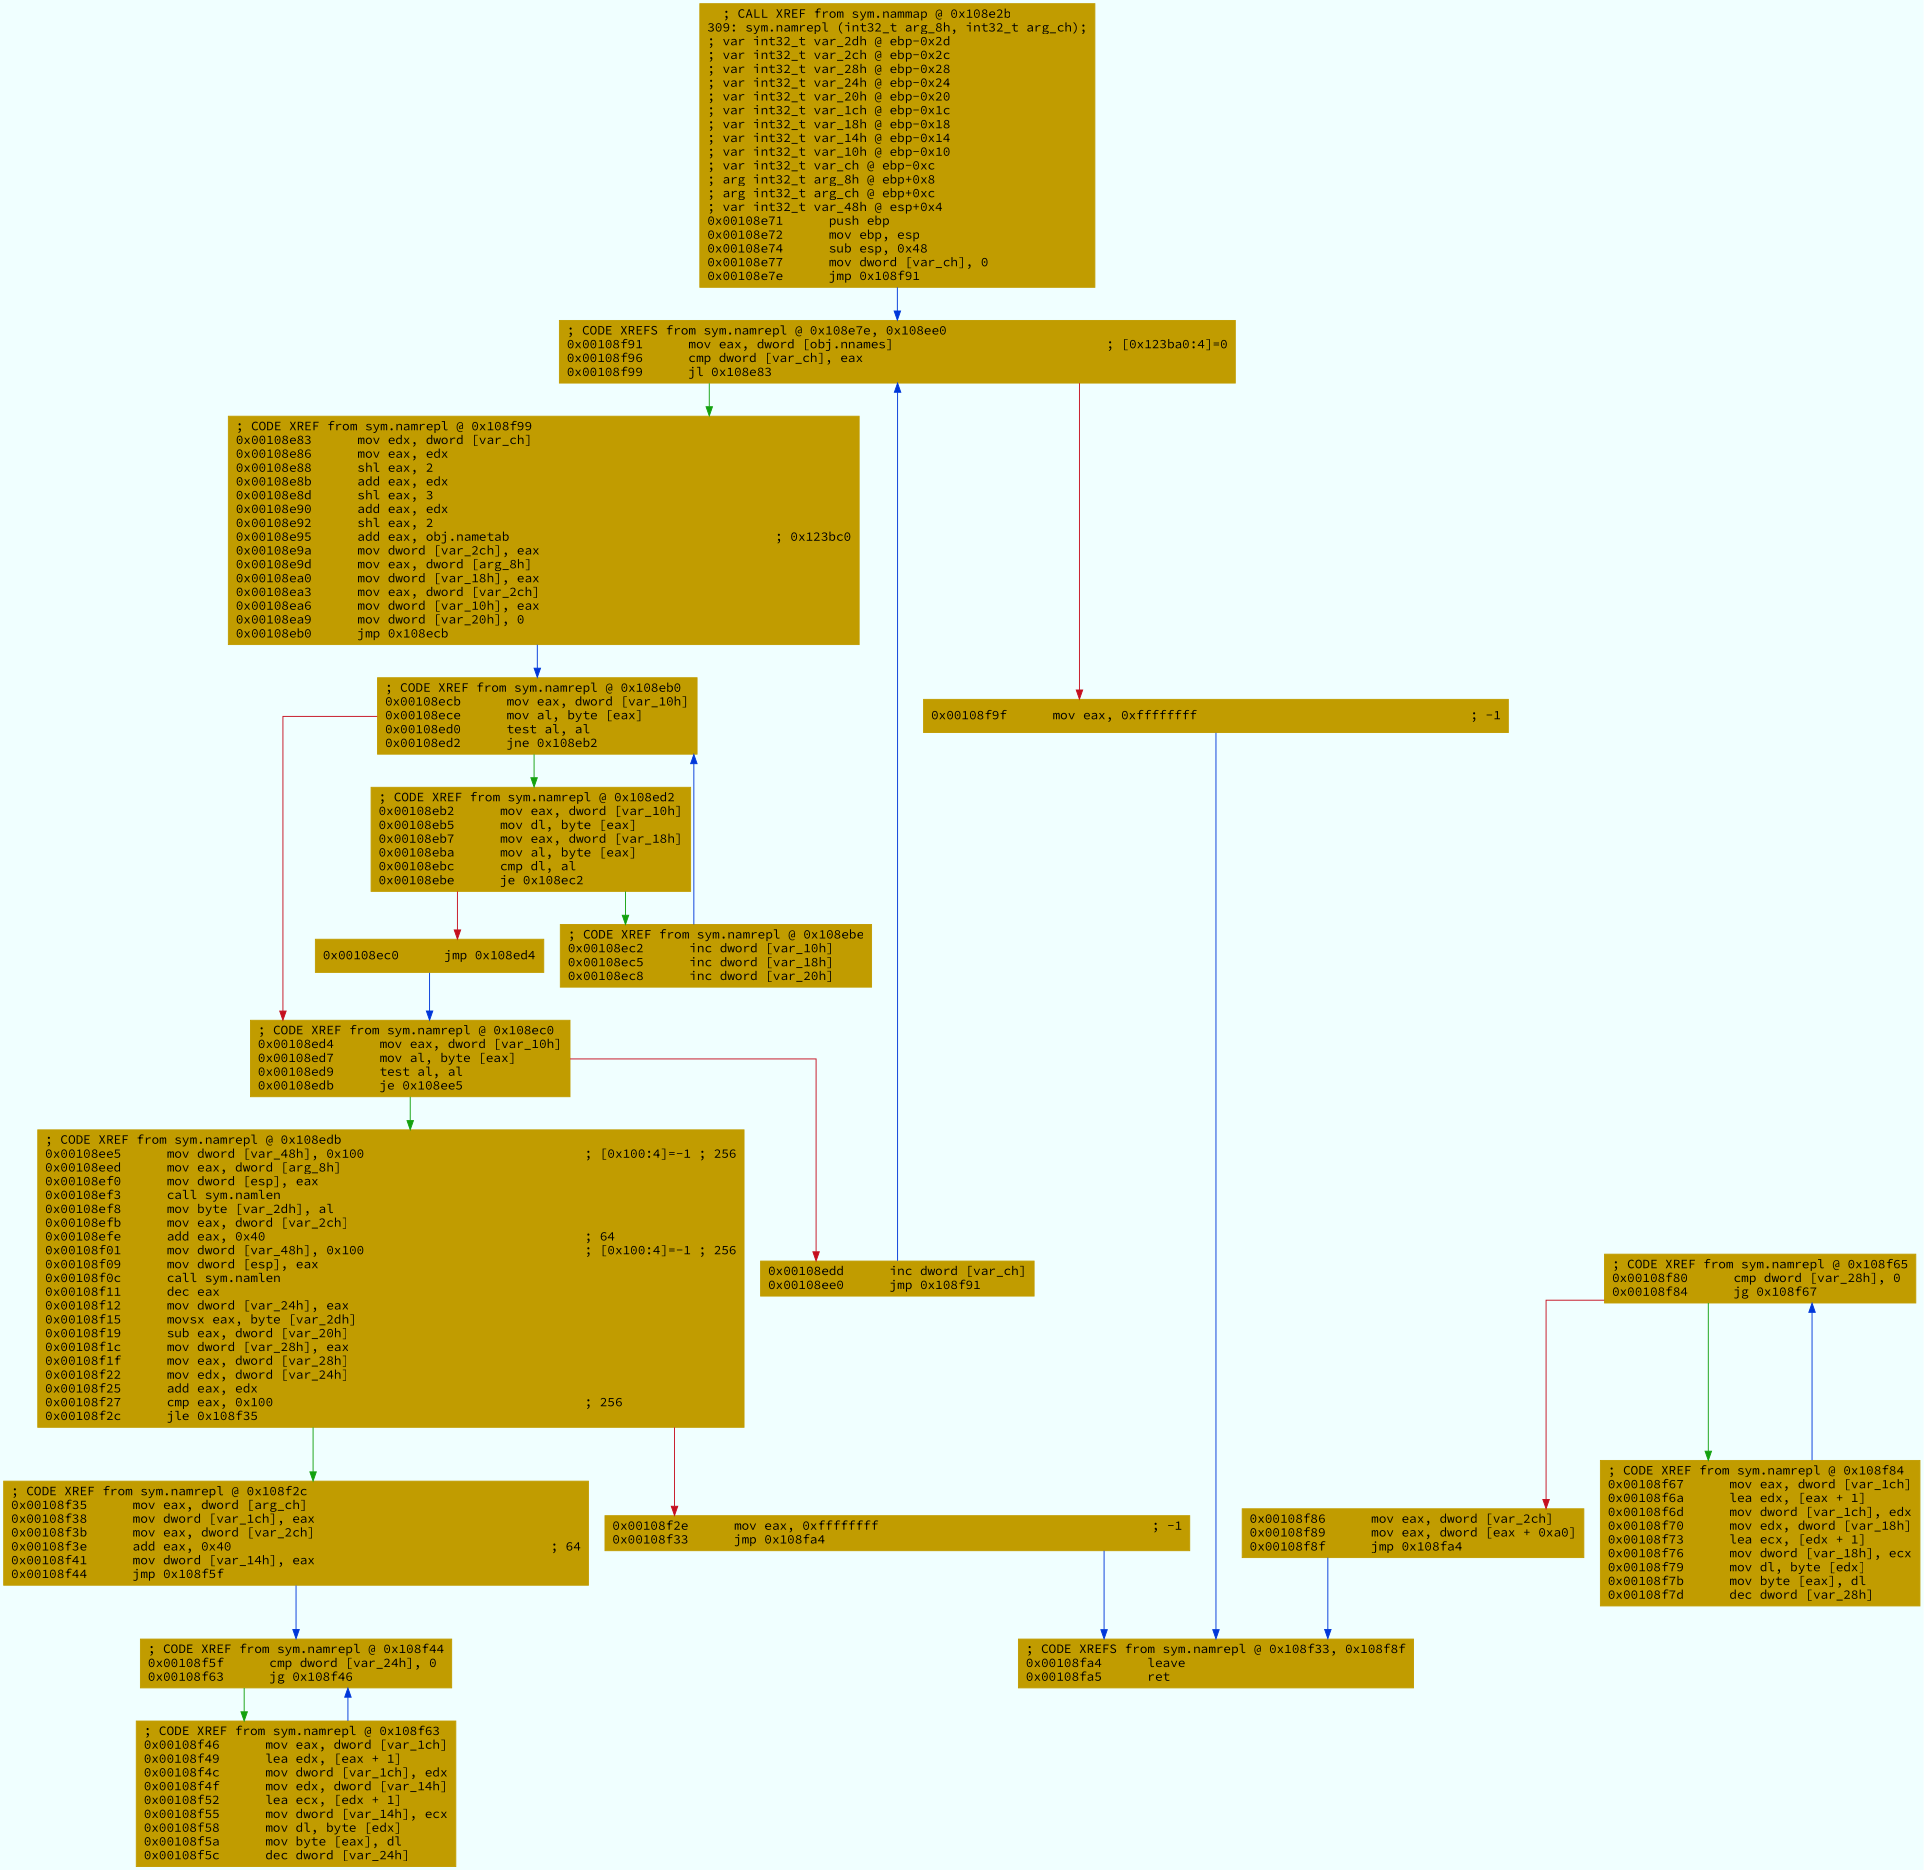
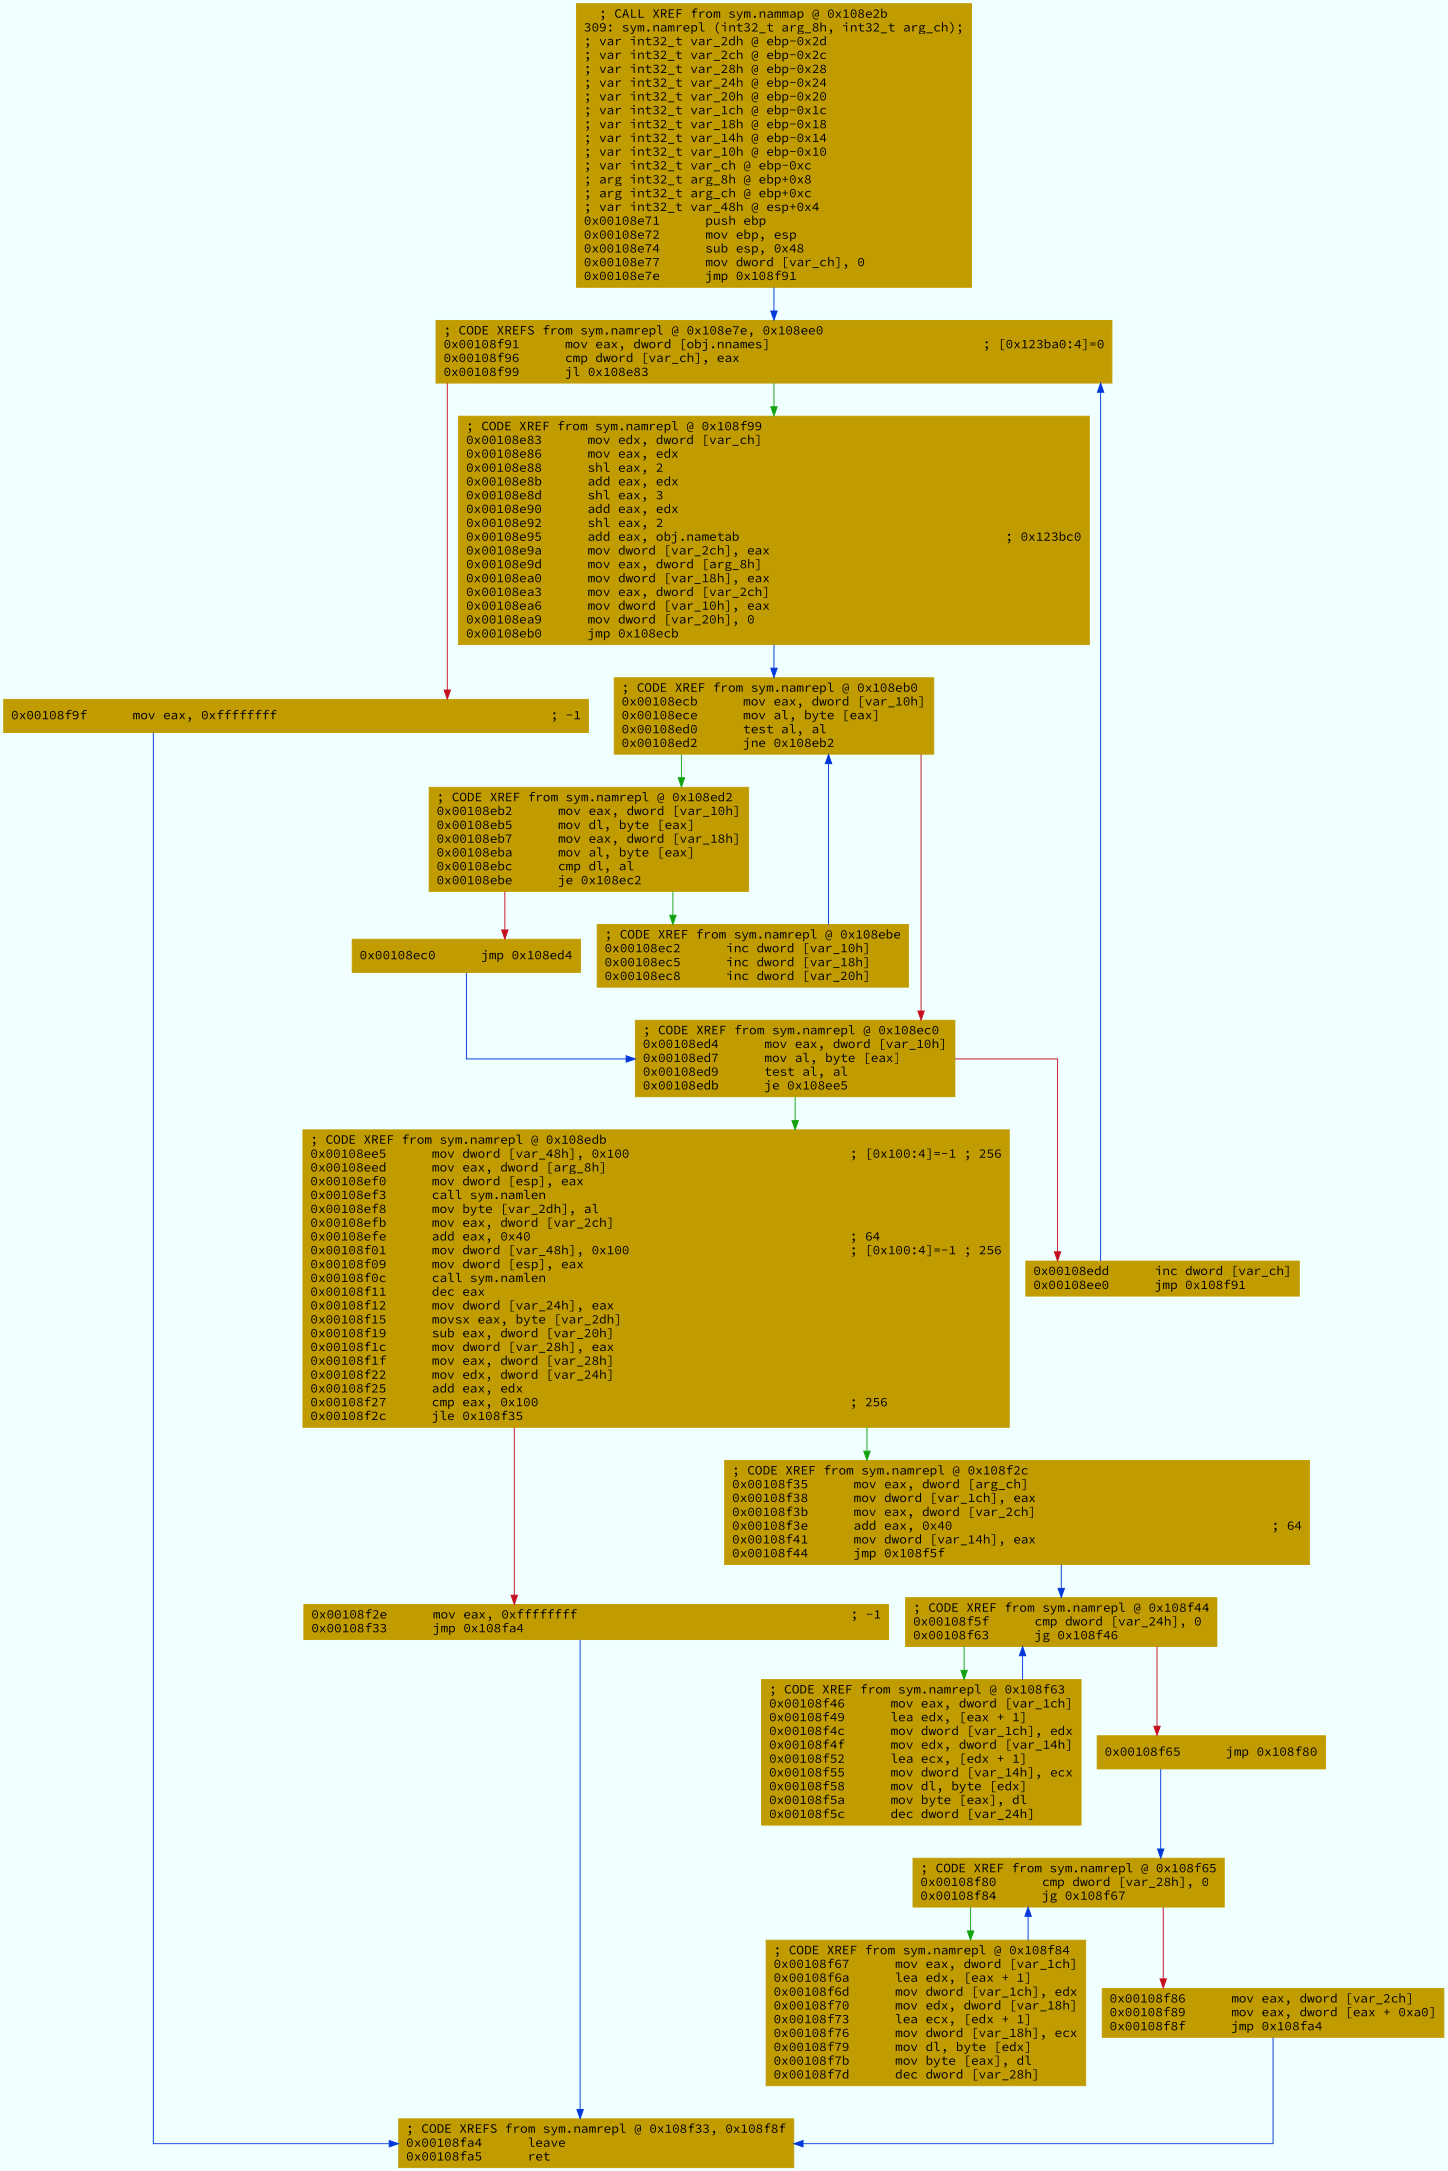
node "0x00108f65      jmp 0x108f80": added
